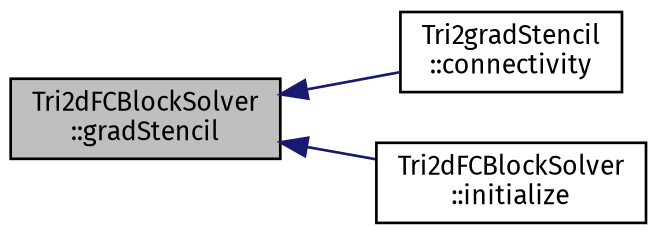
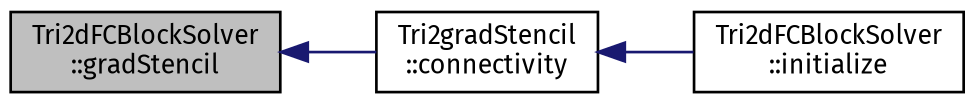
edge "Tri2dFCBlockSolver ::initialize" -> "Tri2dFCBlockSolver ::gradStencil": now "Tri2dFCBlockSolver ::initialize" -> "Tri2gradStencil ::connectivity"
